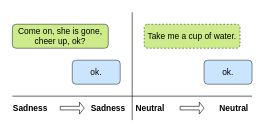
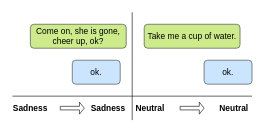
node "Come on, she is gone, cheer up, ok?": moved (60, 36) -> (78, 36)
node "Take me a cup of water.": style dashed -> solid
